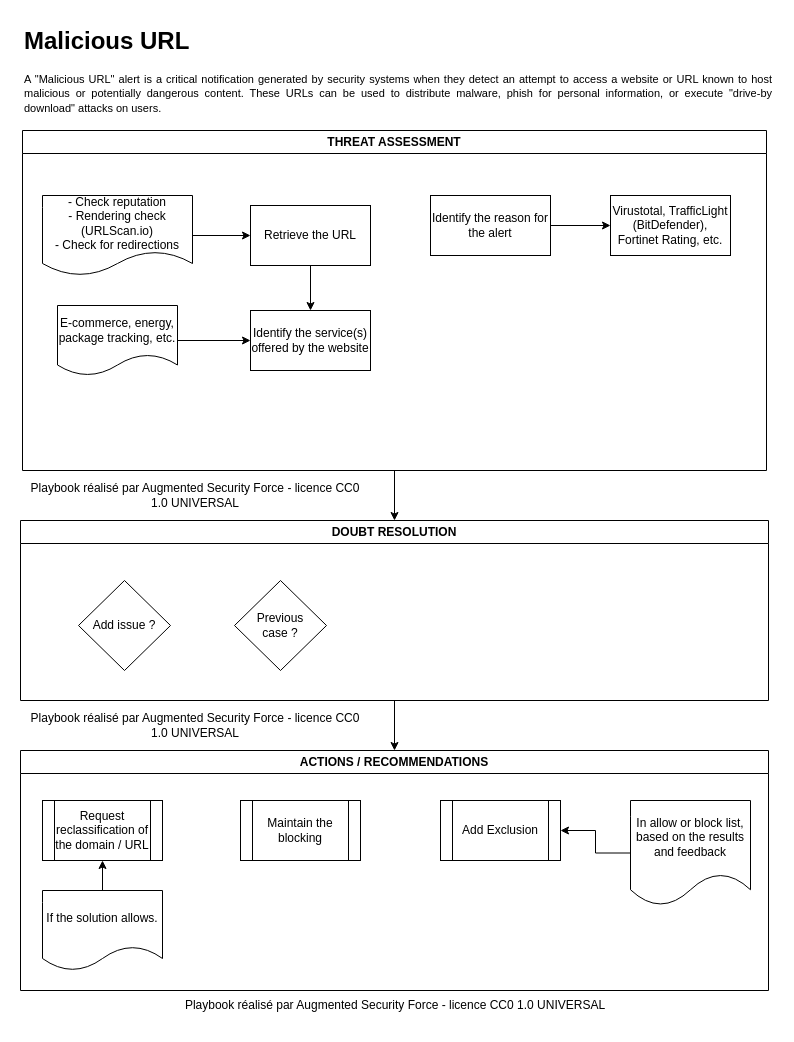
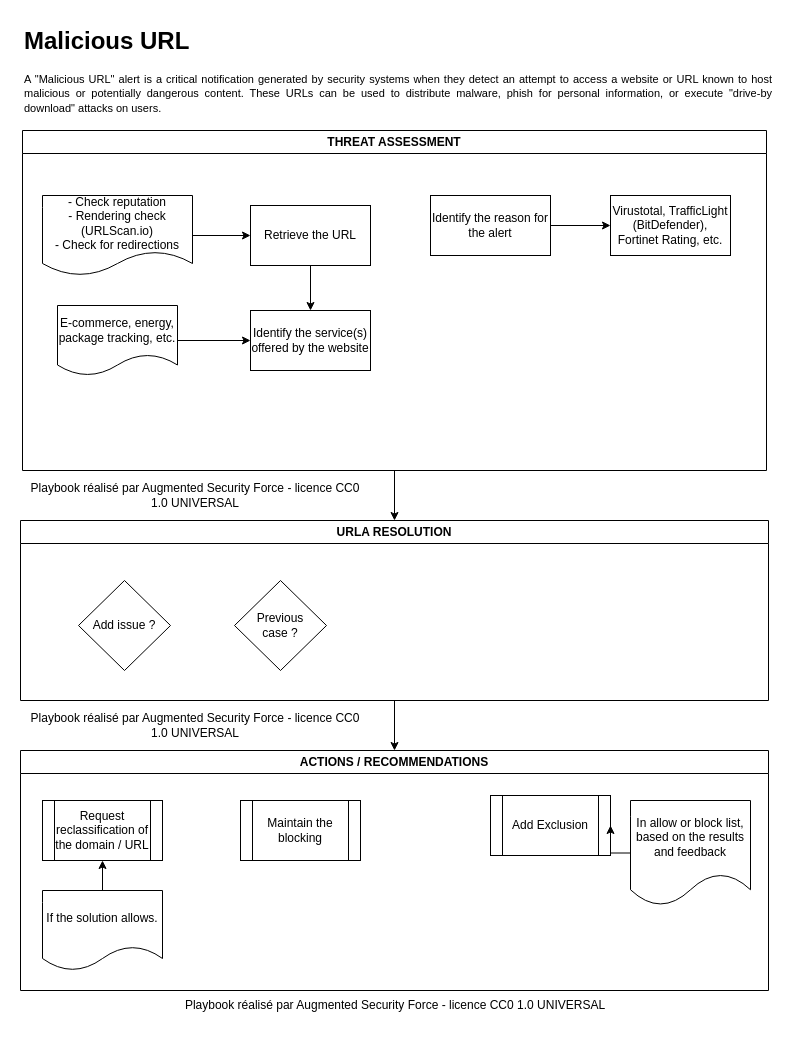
node "DOUBT RESOLUTION": label "DOUBT RESOLUTION" -> "URLA RESOLUTION"
node "Add Exclusion": moved (501, 831) -> (551, 826)
